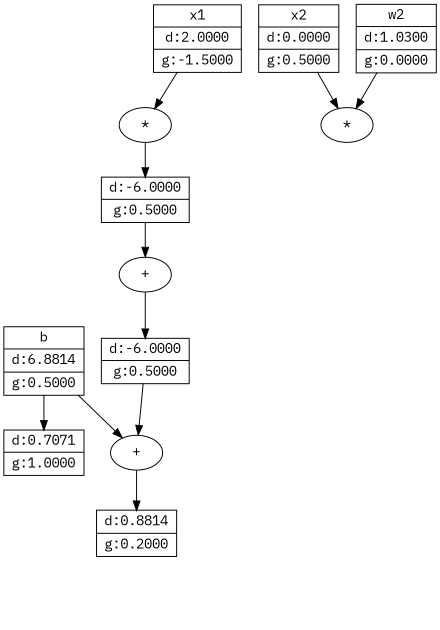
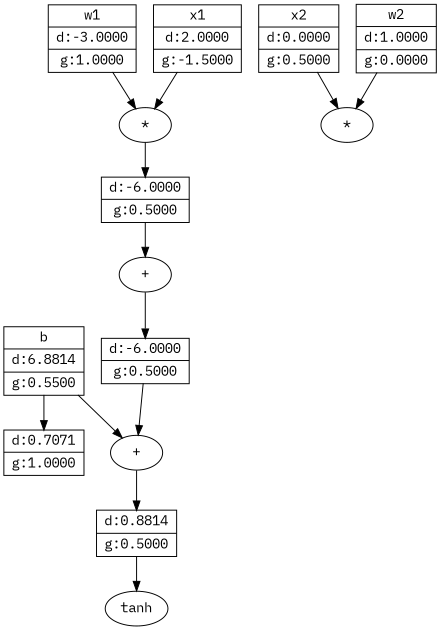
node "w2": text "d:1.0300" -> "d:1.0000"
node "w1": added
node "b": text "g:0.5000" -> "g:0.5500"
node "d:0.8814": text "g:0.2000" -> "g:0.5000"
node "tanh": added
